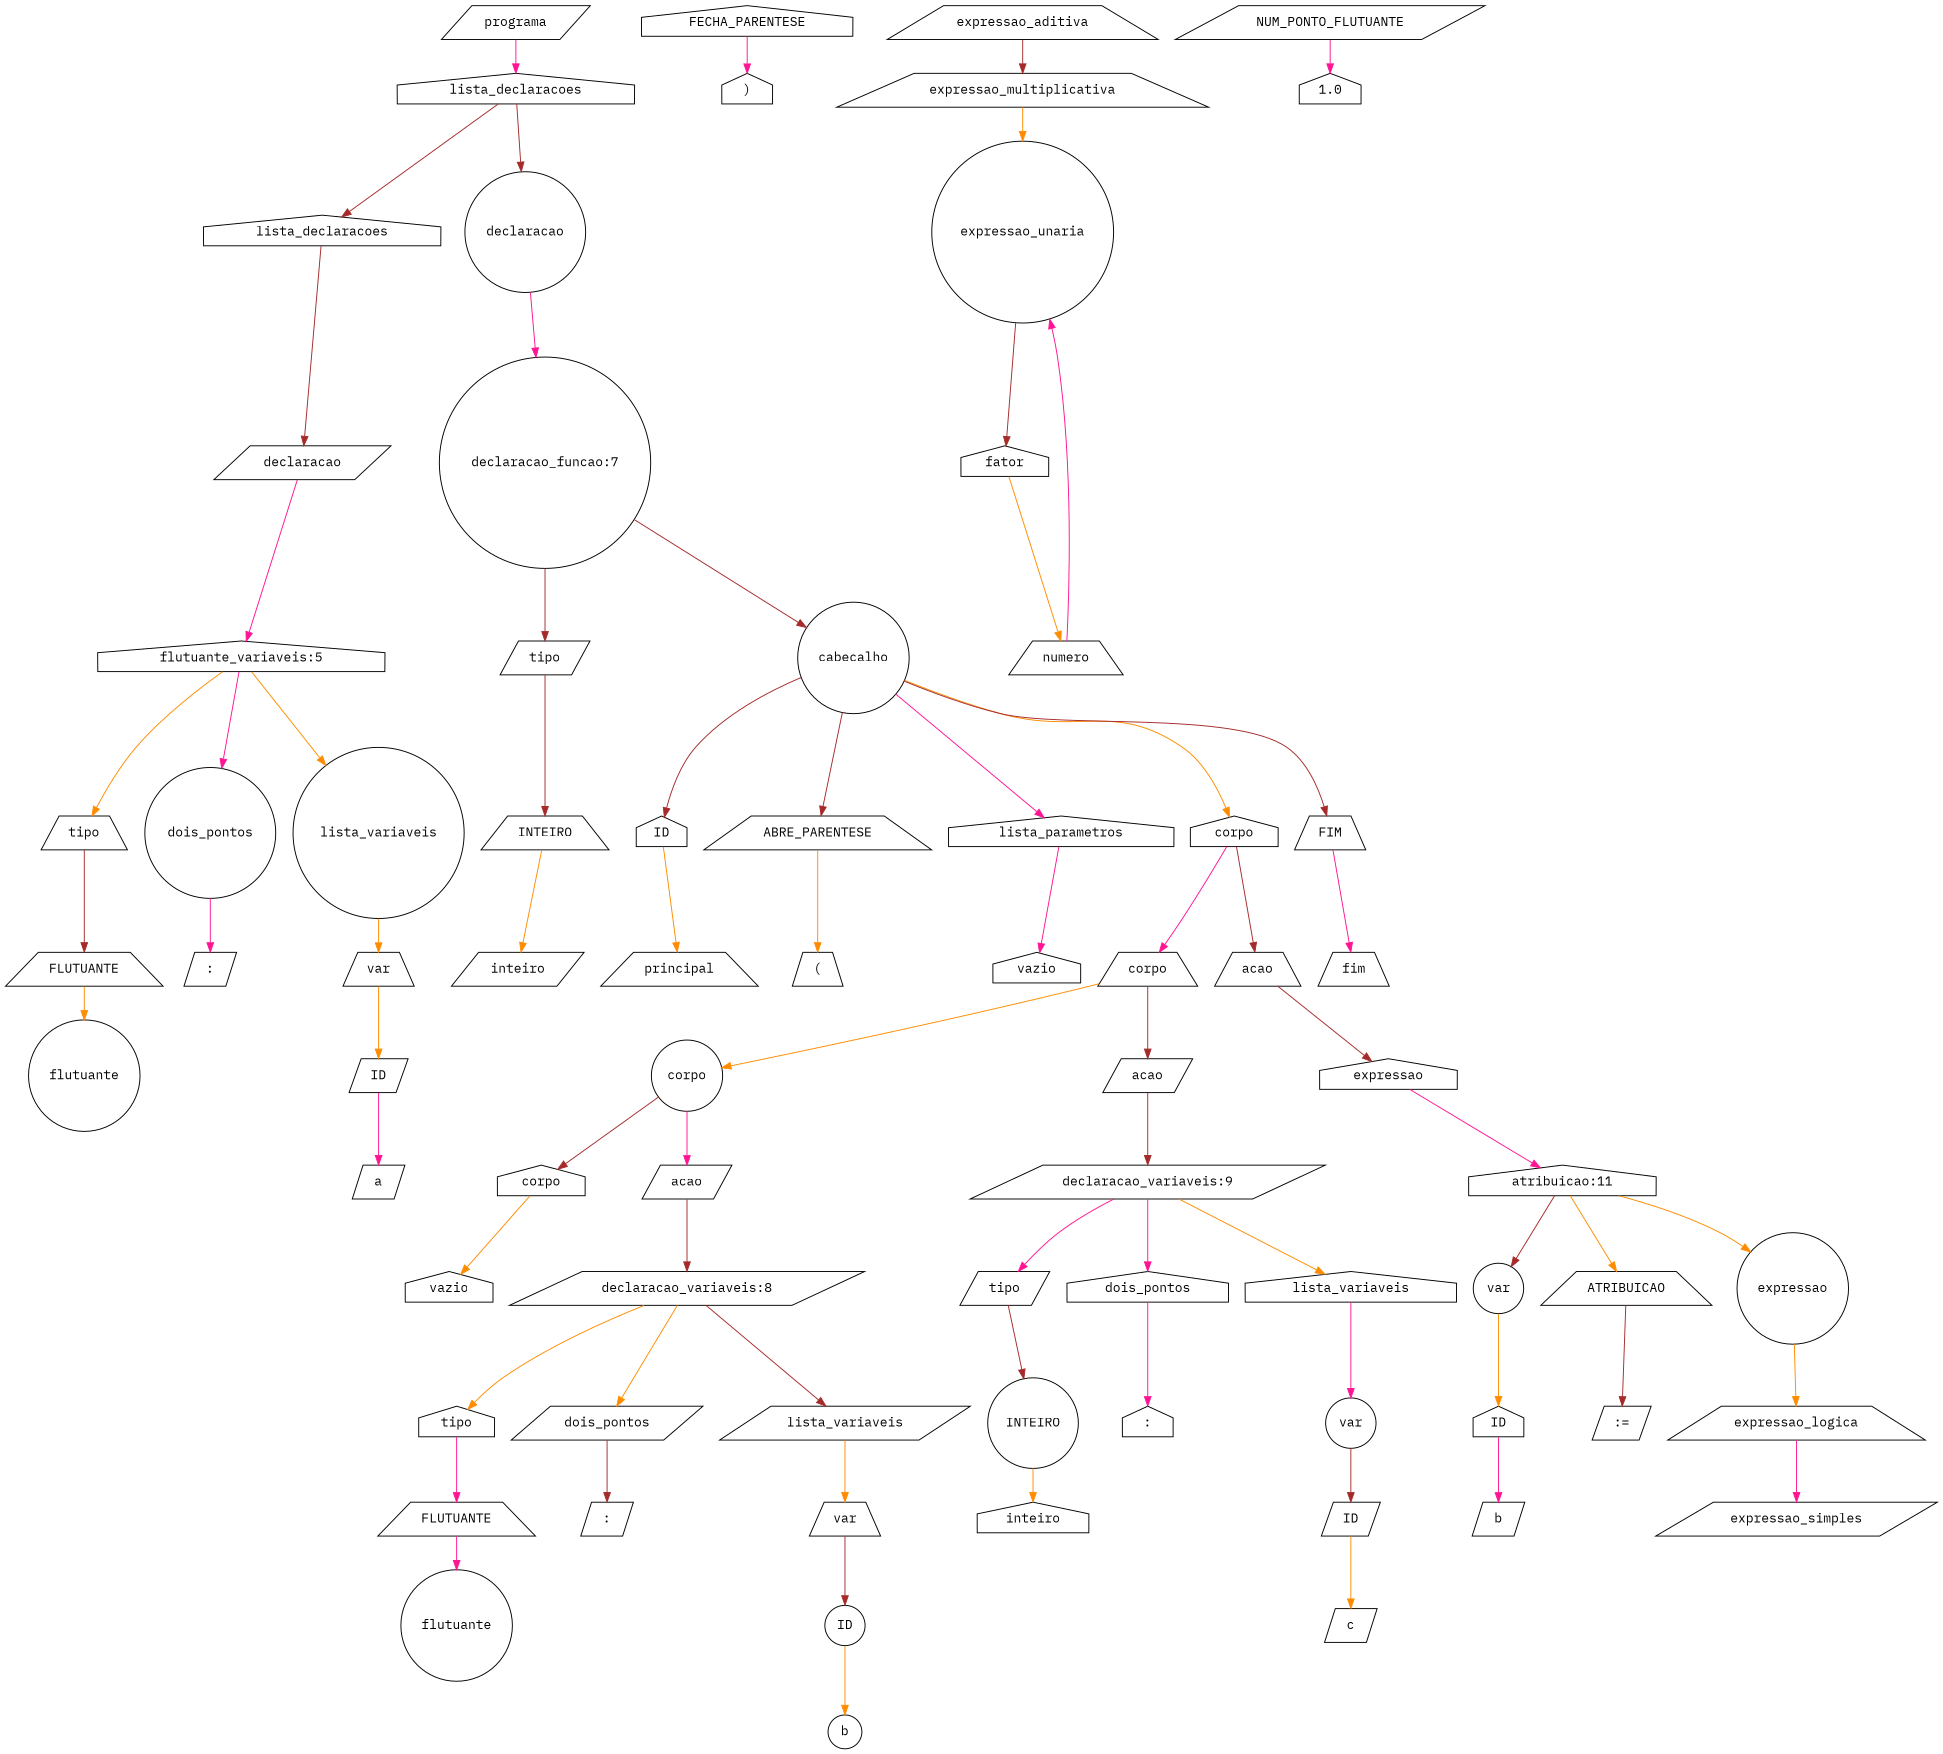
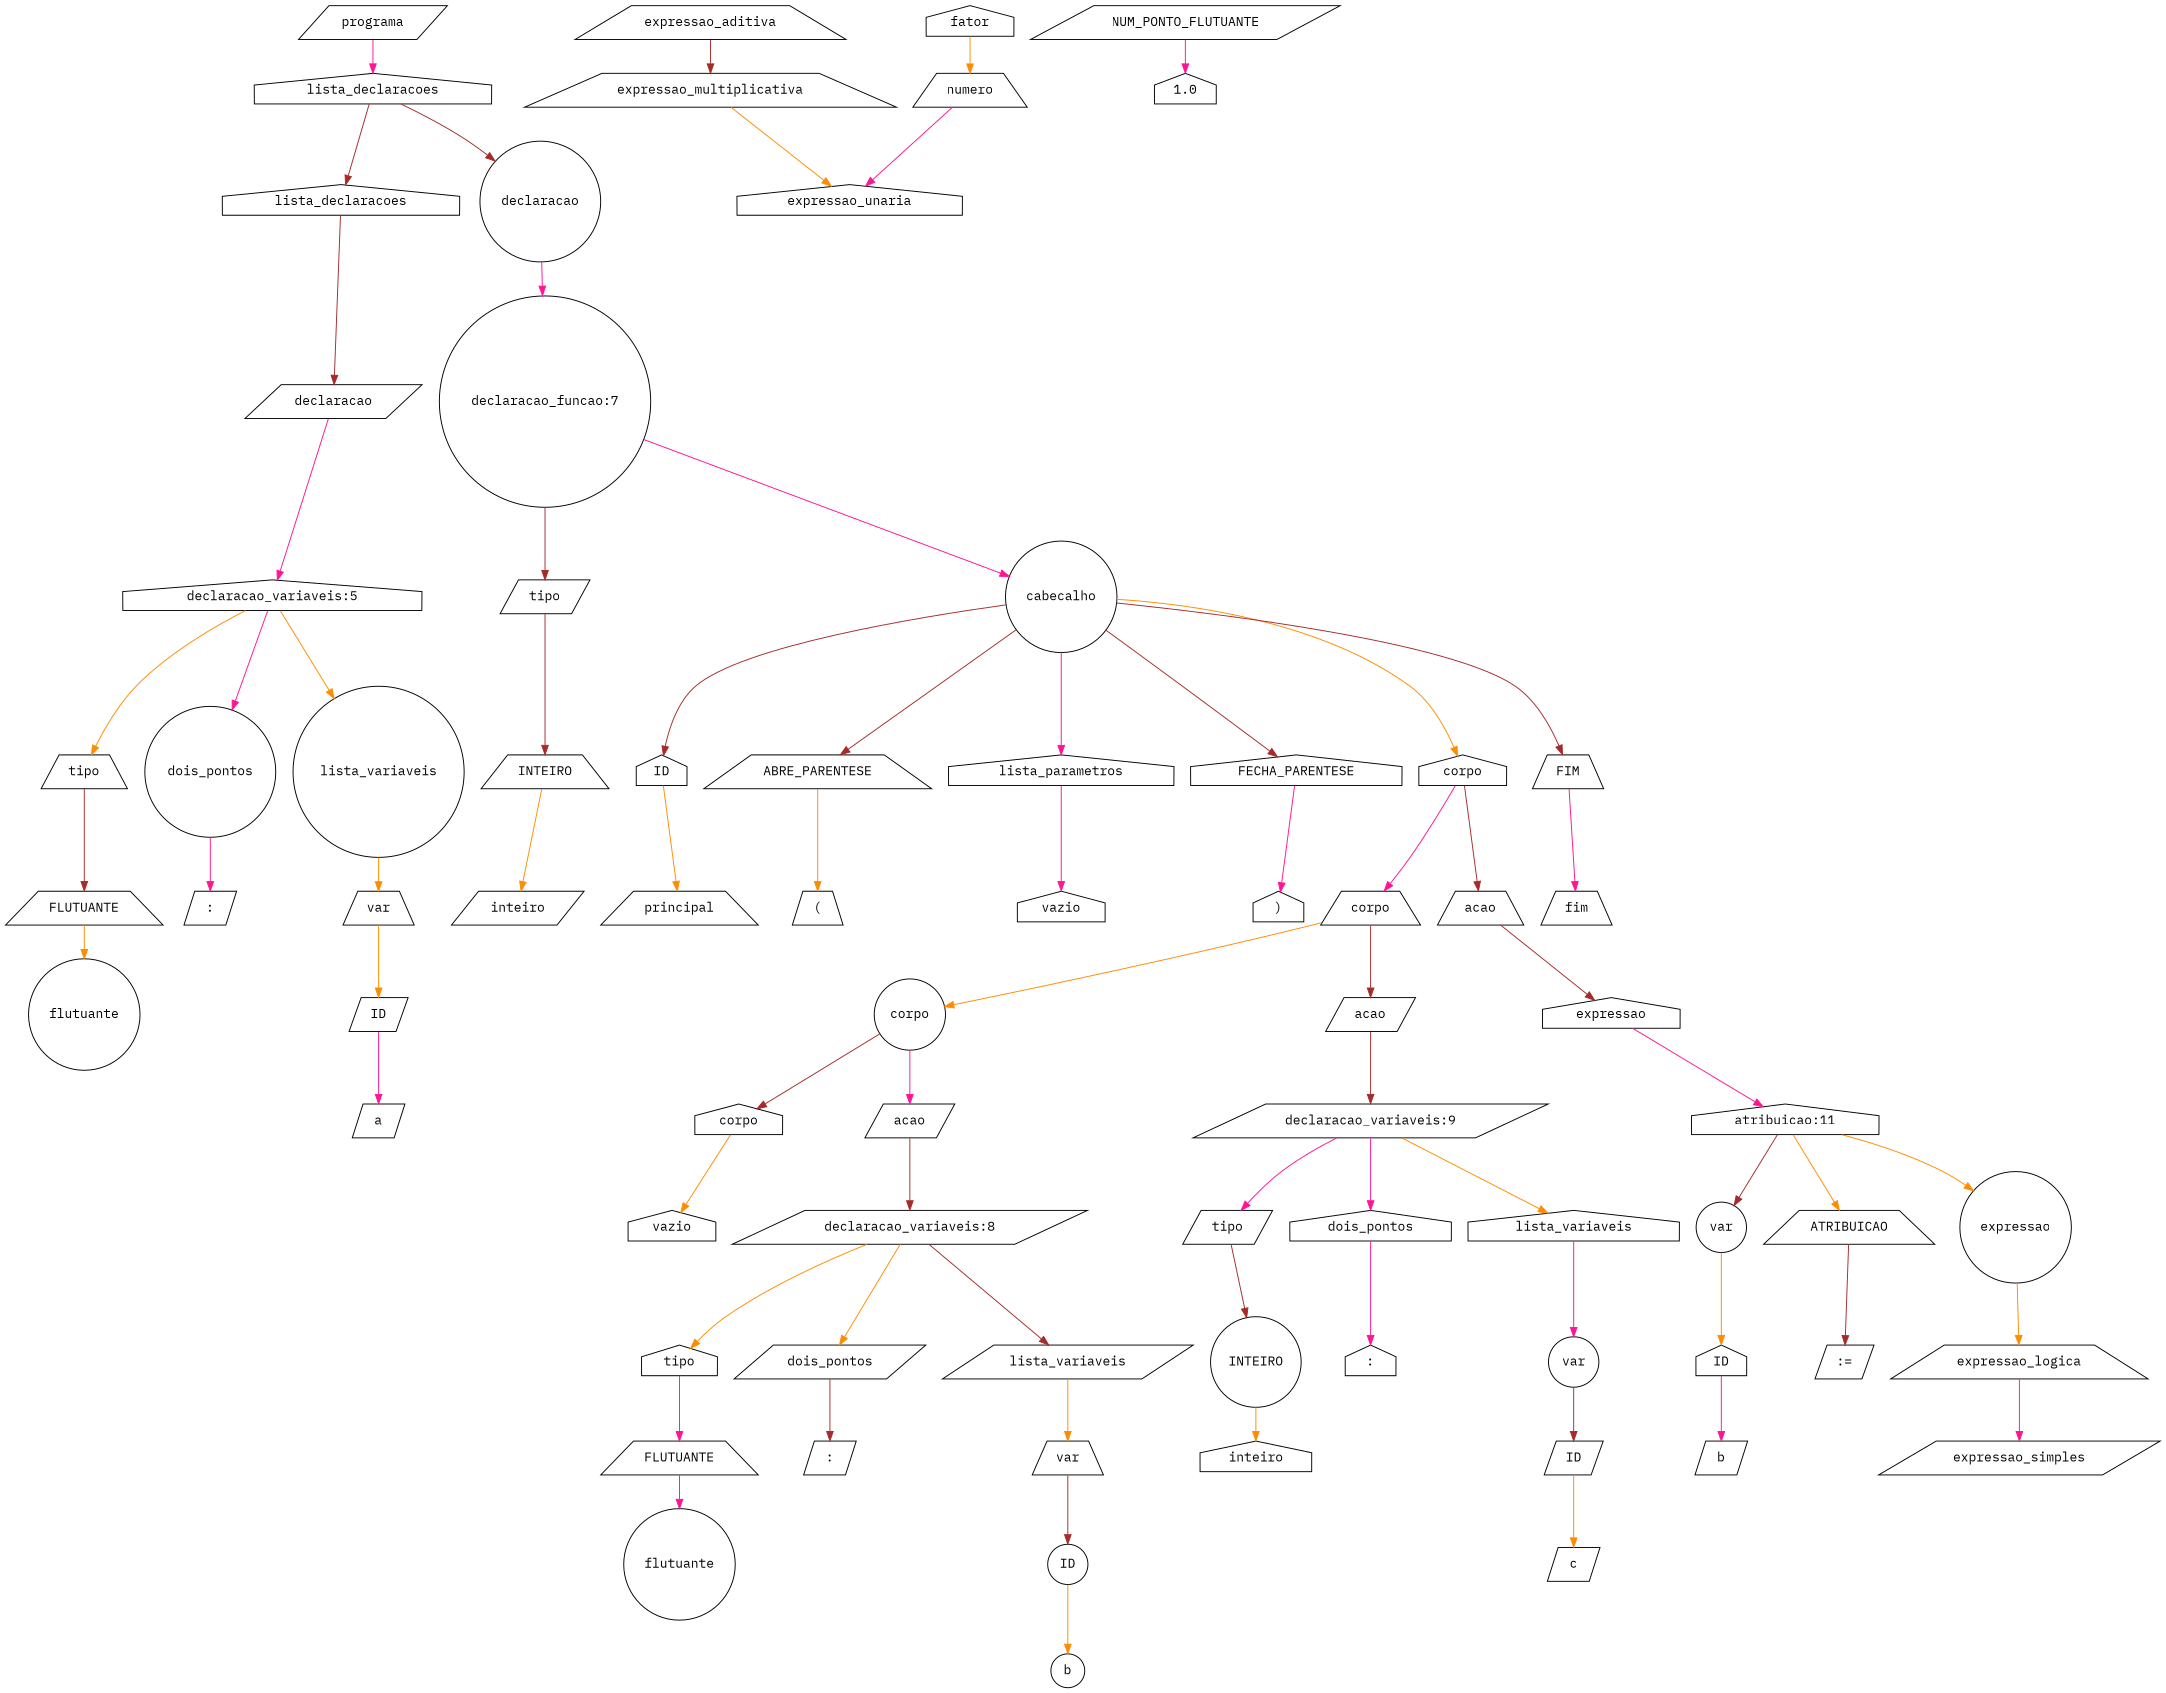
node "expressao_unaria": shape circle -> house
edge "expressao_unaria" -> "fator": removed
edge "declaracao_funcao:7" -> "cabecalho": color brown -> deeppink
node "flutuante_variaveis:5": label "flutuante_variaveis:5" -> "declaracao_variaveis:5"
edge "cabecalho" -> "FECHA_PARENTESE": added
